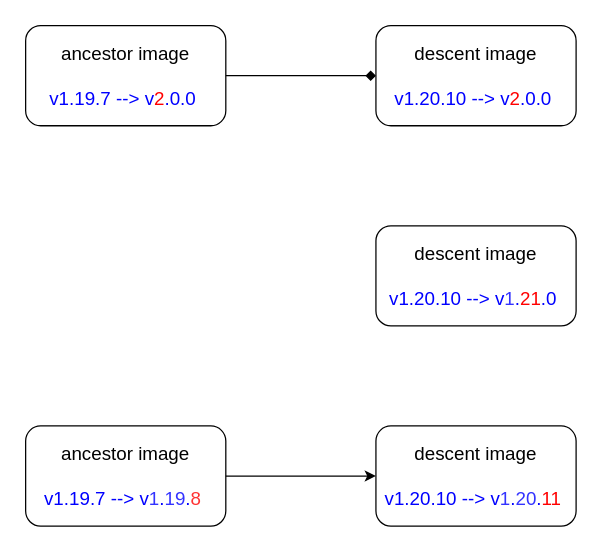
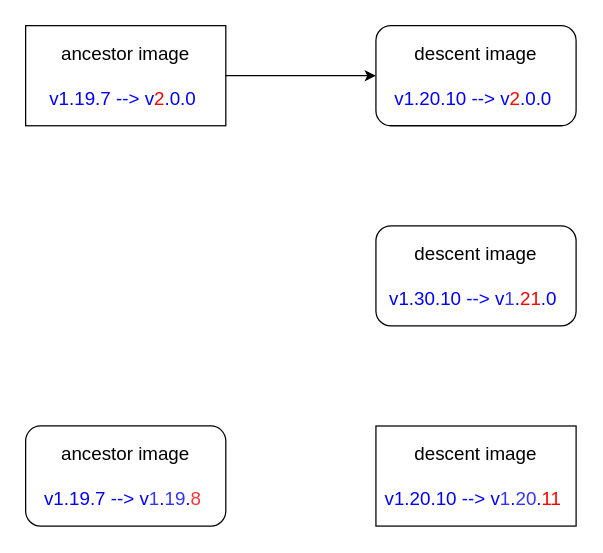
node "ancestor image v1.19.7 --> v2.0.0": shape rounded rectangle -> rectangle
edge "ancestor image v1.19.7 --> v2.0.0" -> "descent image v1.20.10 --> v2.0.0": arrowhead diamond -> classic
node "descent image v1.20.10 --> v1.21.0": label "descent image v1.20.10 --> v1.21.0" -> "descent image v1.30.10 --> v1.21.0"
edge "ancestor image v1.19.7 --> v1.19.8" -> "descent image v1.20.10 --> v1.20.11": removed
node "descent image v1.20.10 --> v1.20.11": shape rounded rectangle -> rectangle
